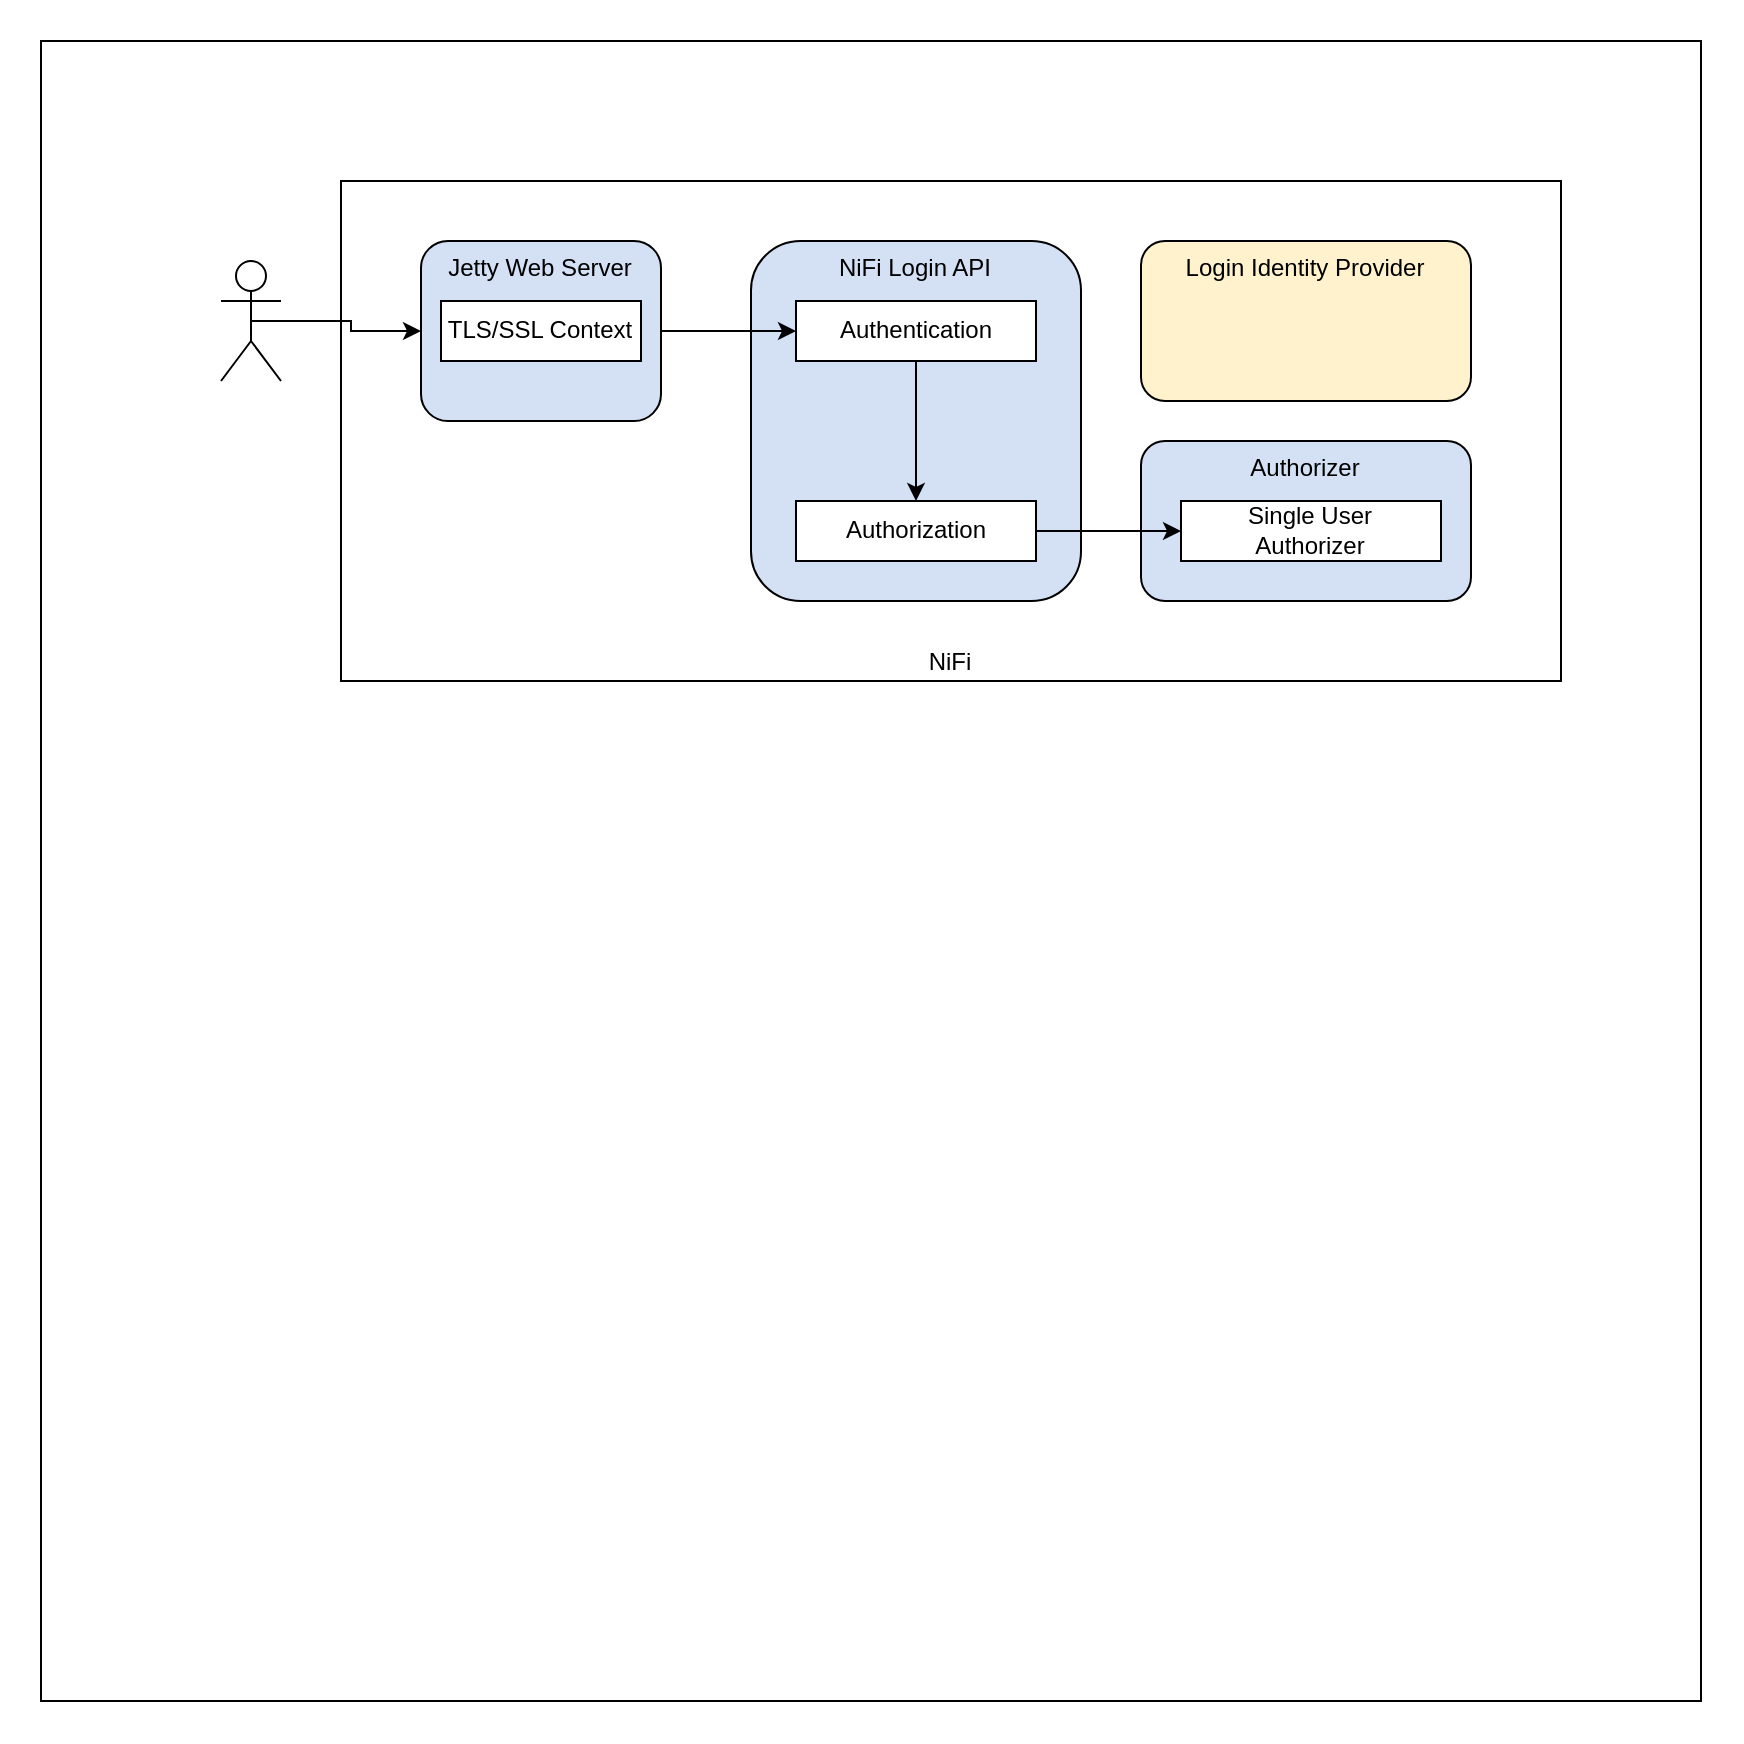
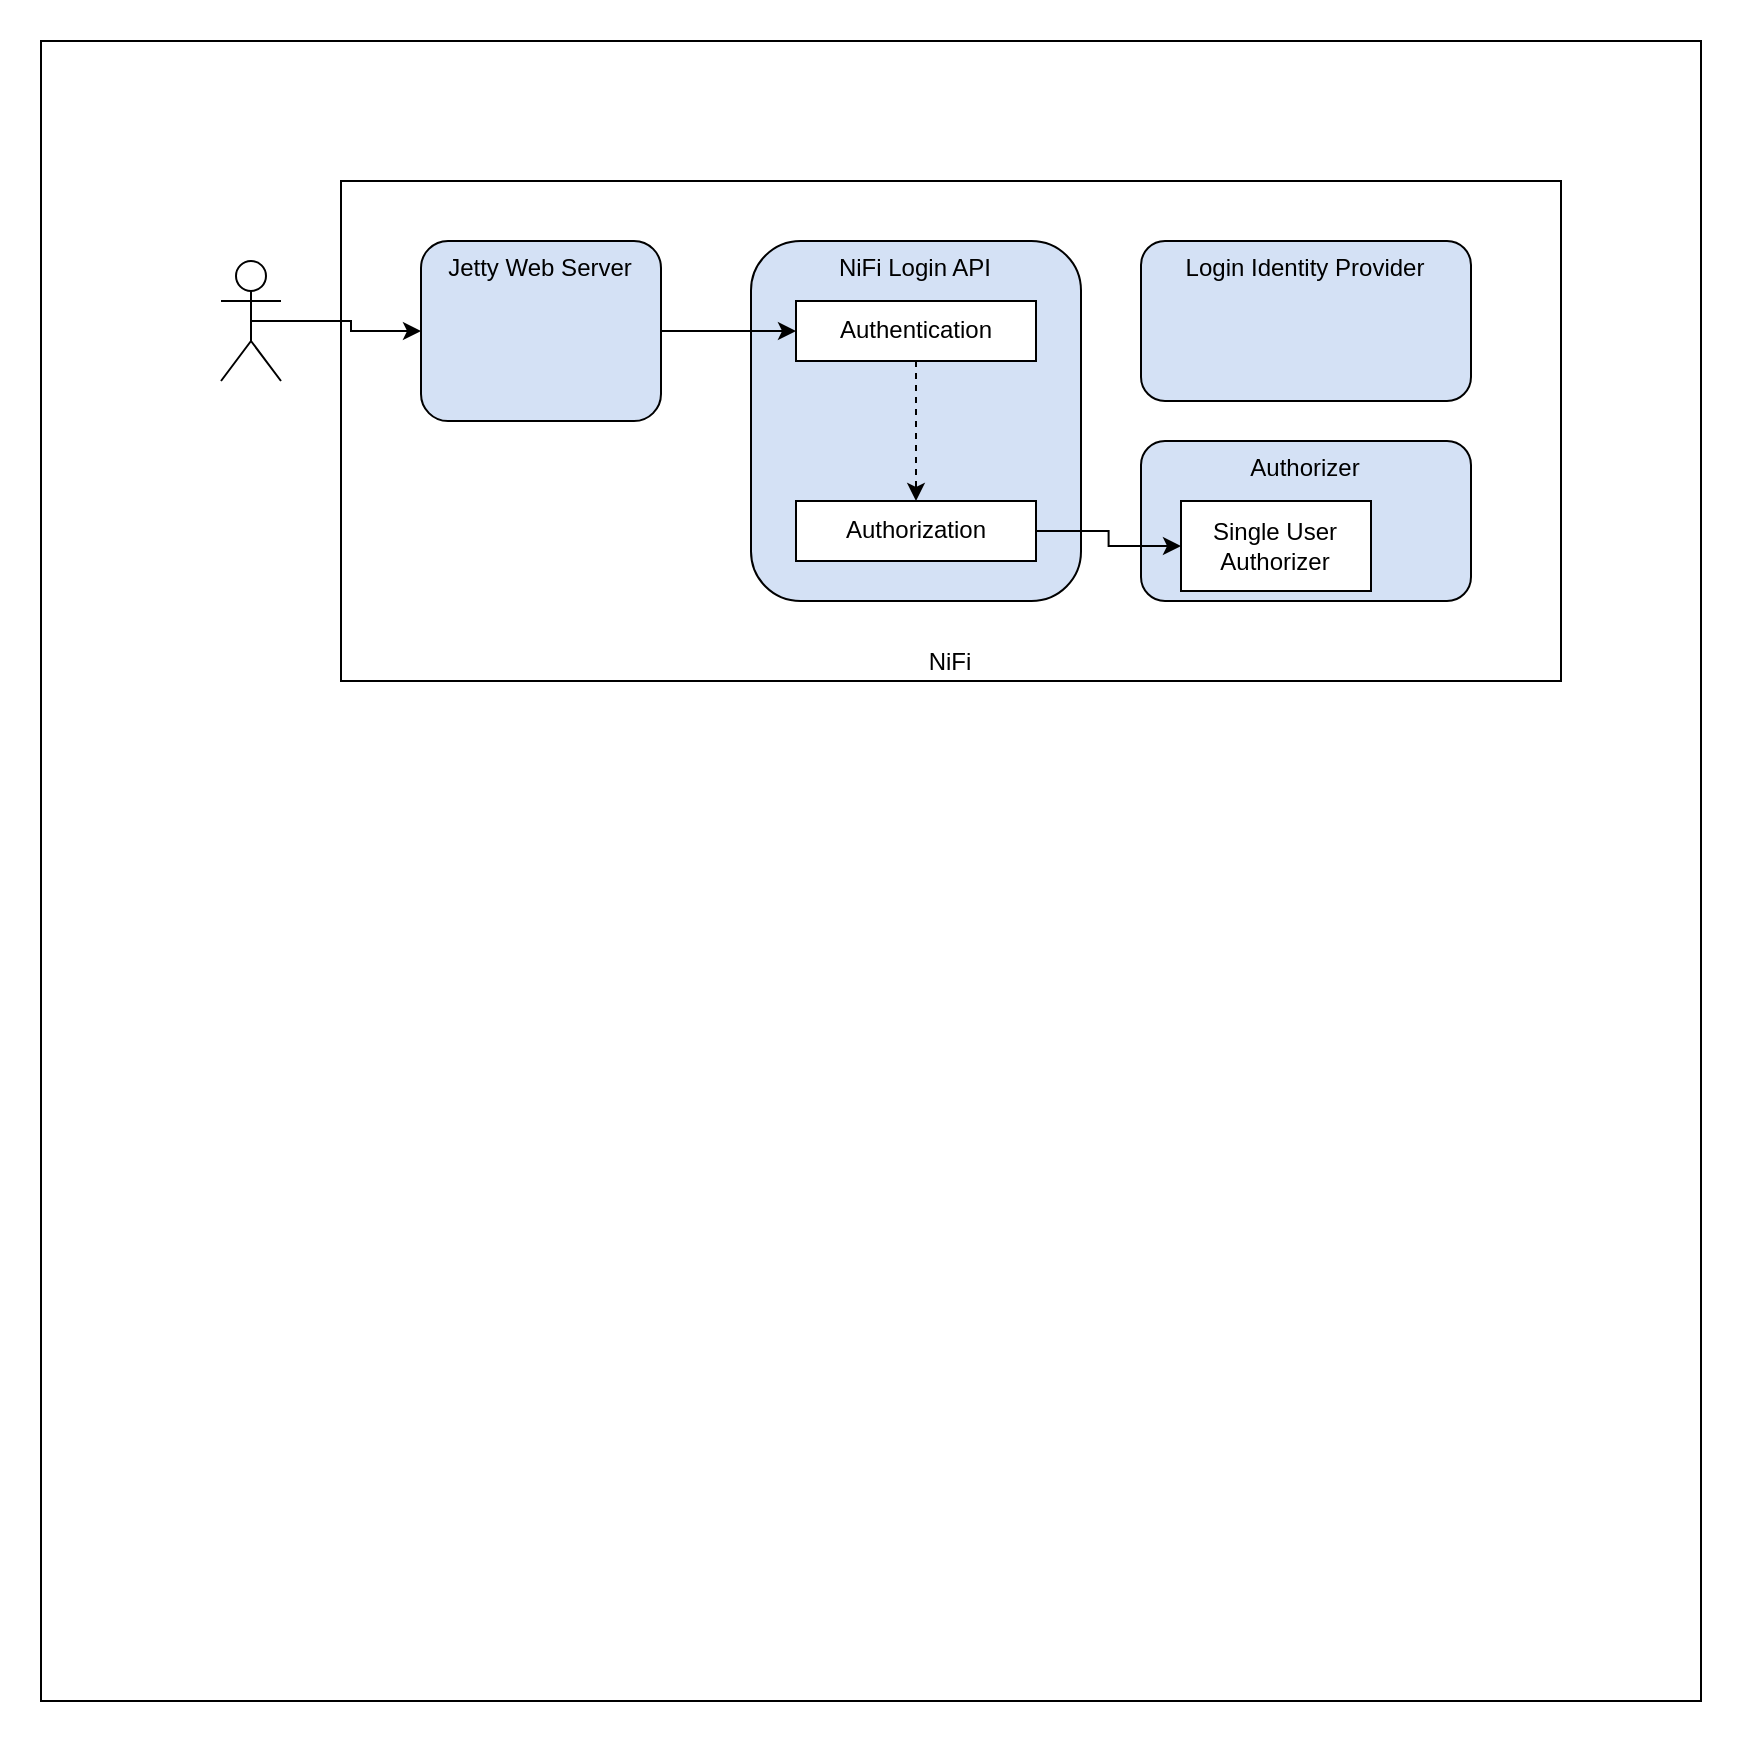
node "Login Identity Provider": fillcolor #fff2cc -> #d4e1f5
node "TLS/SSL Context": removed
edge "Authentication" -> "Authorization": style solid -> dashed
node "Single User Authorizer": size 260x60 -> 190x90
